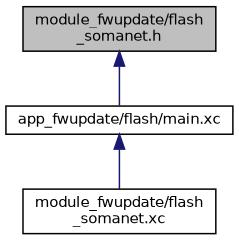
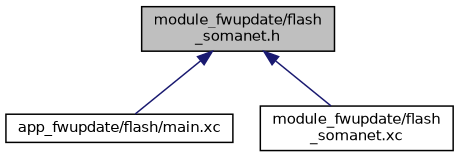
edge "module_fwupdate/flash _somanet.xc" -> "app_fwupdate/flash/main.xc": now "module_fwupdate/flash _somanet.xc" -> "module_fwupdate/flash _somanet.h"
